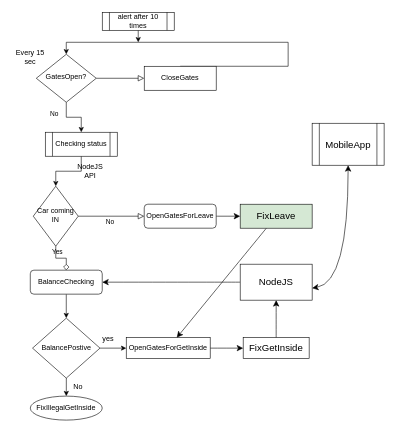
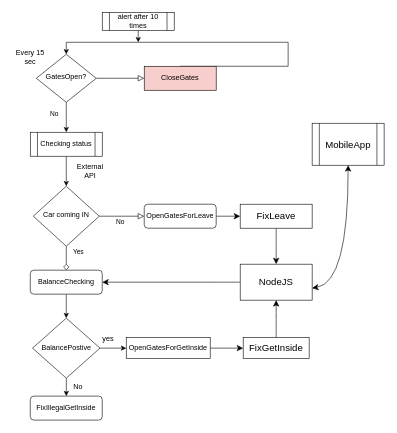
node "CloseGates": fillcolor #ffffff -> #f8cecc
node "Checking status": moved (81, 144) -> (66, 144)
node "NodeJS API": label "NodeJS API" -> "External API"
node "Car coming IN": size 45x60 -> 66x60
node "FixLeave": fillcolor #d5e8d4 -> #ffffff
edge "FixLeave" -> "OpenGatesForGetInside": now "FixLeave" -> "NodeJS"
node "FixIllegalGetInside": shape ellipse -> rounded rectangle
